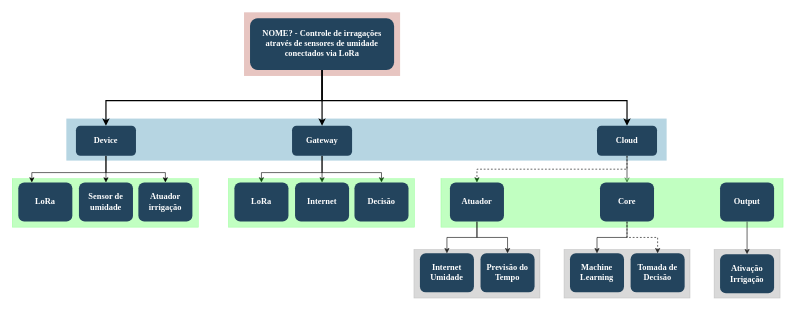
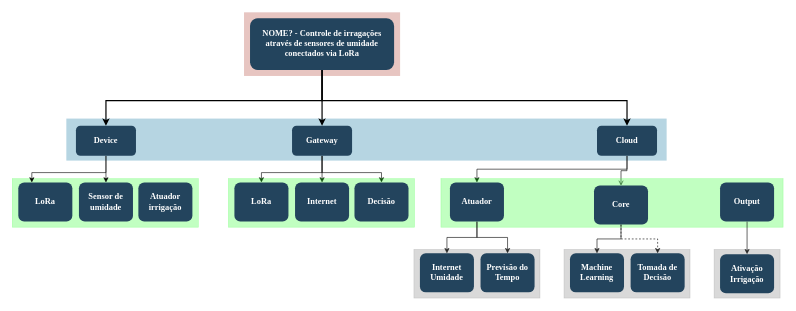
edge "Cloud" -> "Atuador": style dashed -> solid
edge "Device" -> "Atuador irrigação": removed
node "Core": moved (627, 202) -> (621, 205)
